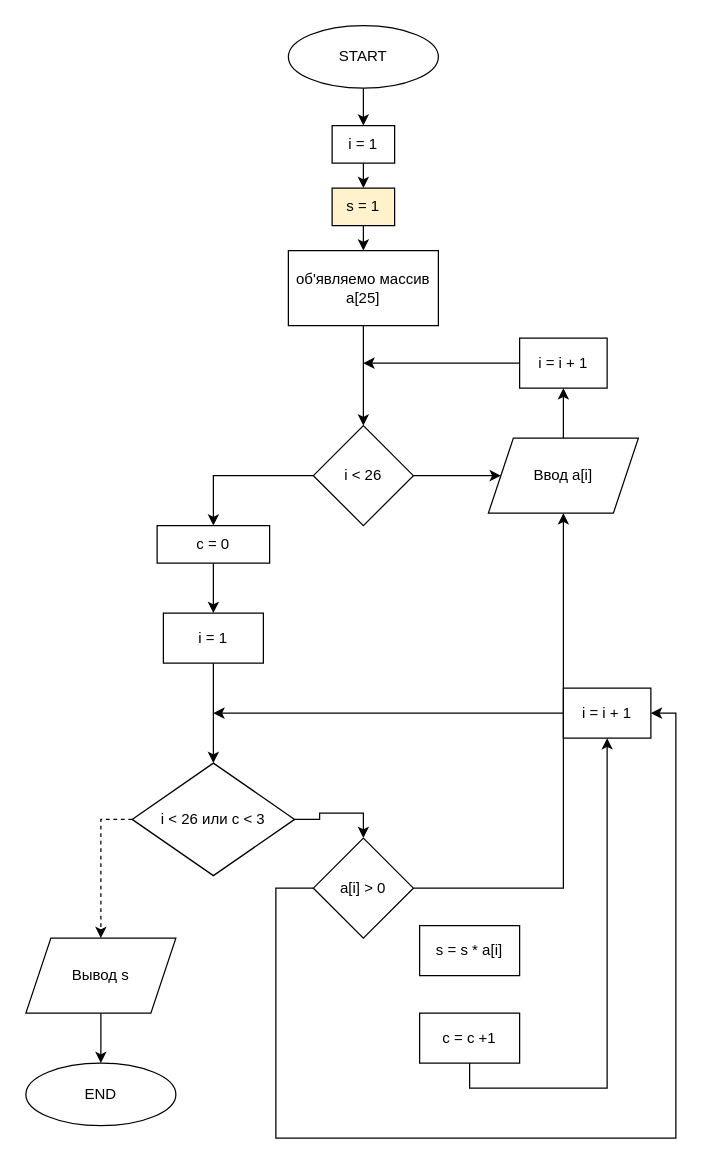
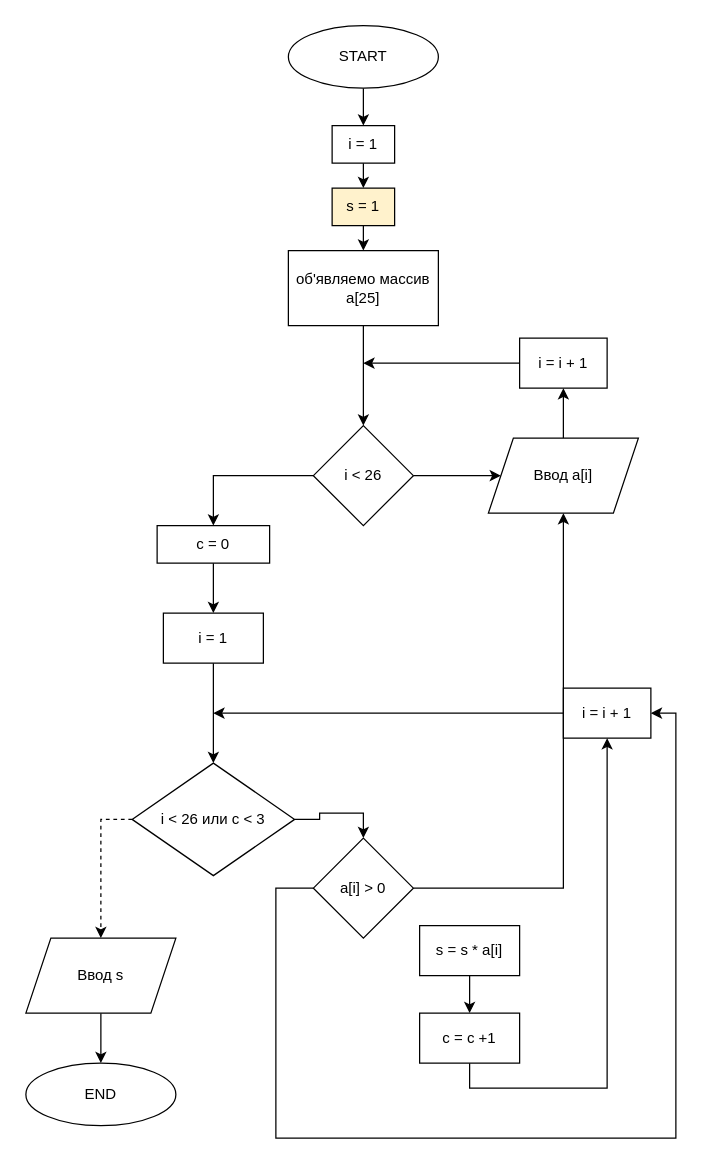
node "Вывод s": label "Вывод s" -> "Ввод s"
edge "s = s * a[i]" -> "c = c +1": added
